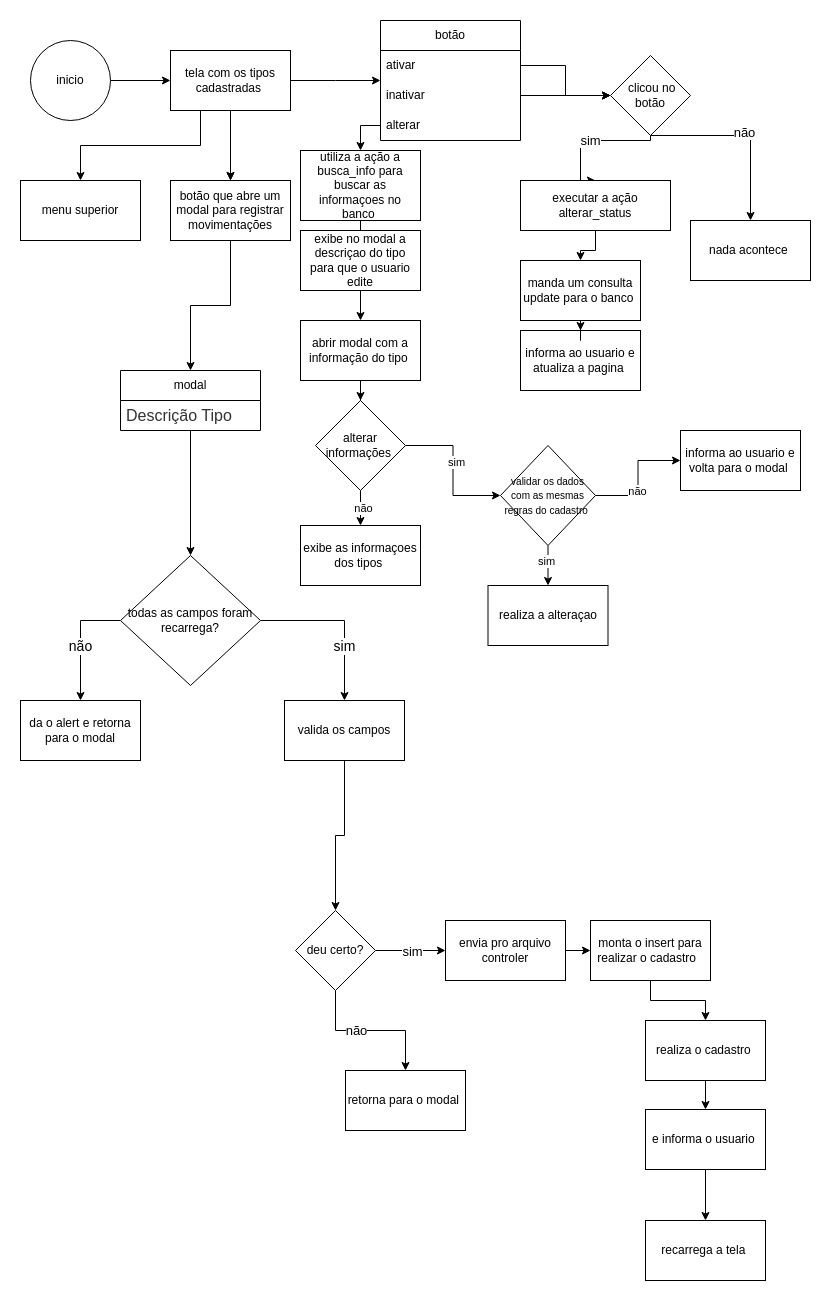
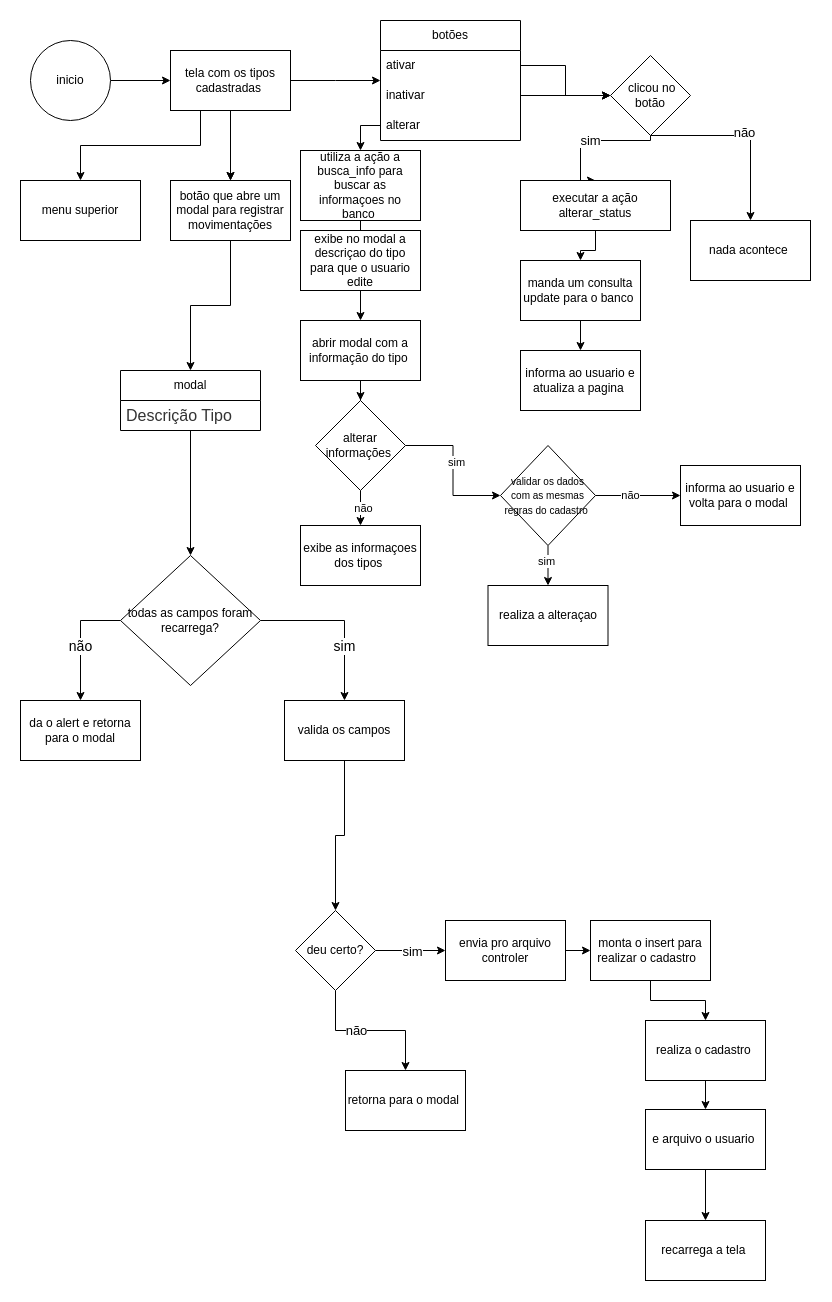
node "botão": label "botão" -> "botões"
node "informa ao usuario e atualiza a pagina": moved (581, 361) -> (581, 381)
node "informa ao usuario e volta para o modal": moved (741, 461) -> (741, 496)
node "e informa o usuario": label "e informa o usuario" -> "e arquivo o usuario"
